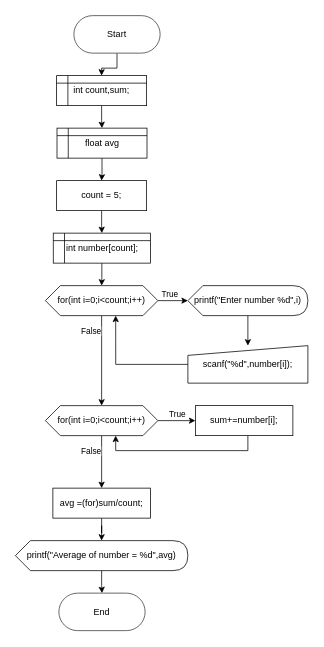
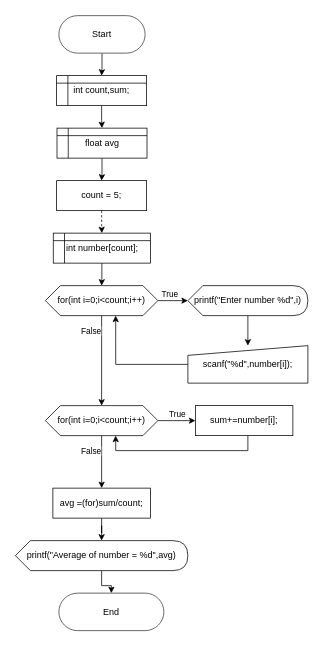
node "Start": moved (117, 34) -> (102, 34)
edge "count = 5;" -> "int number[count];": style solid -> dashed
node "End": size 86x38 -> 105x38
